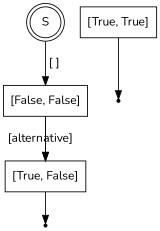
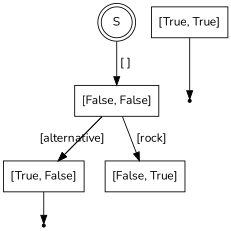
node "[False, True]": added
